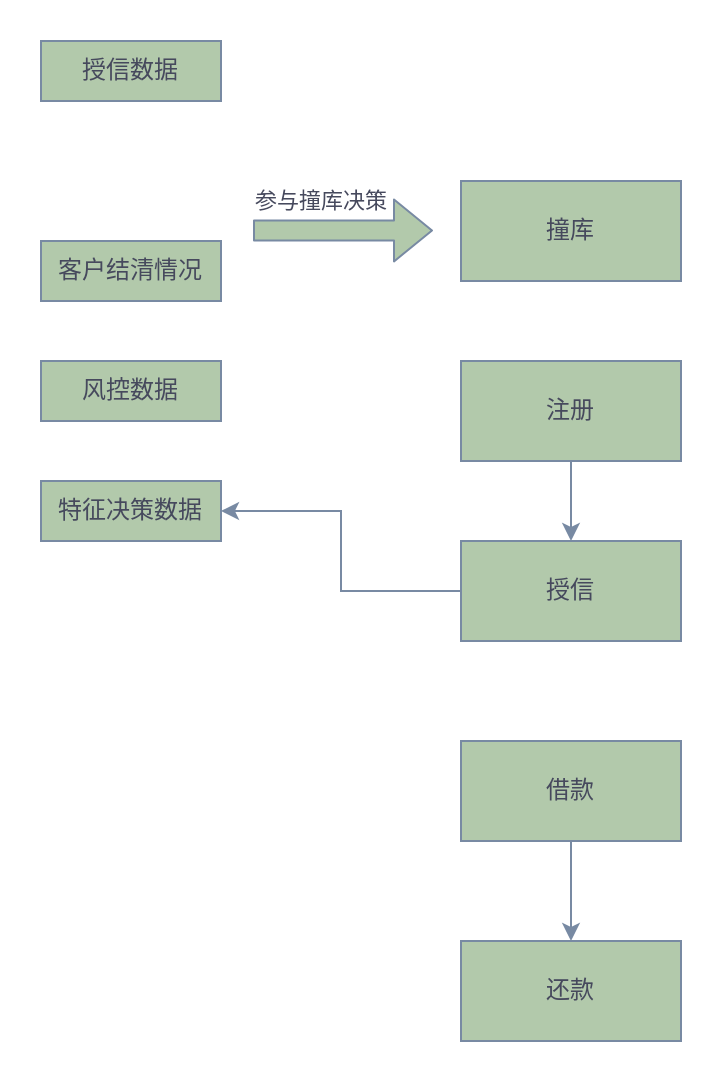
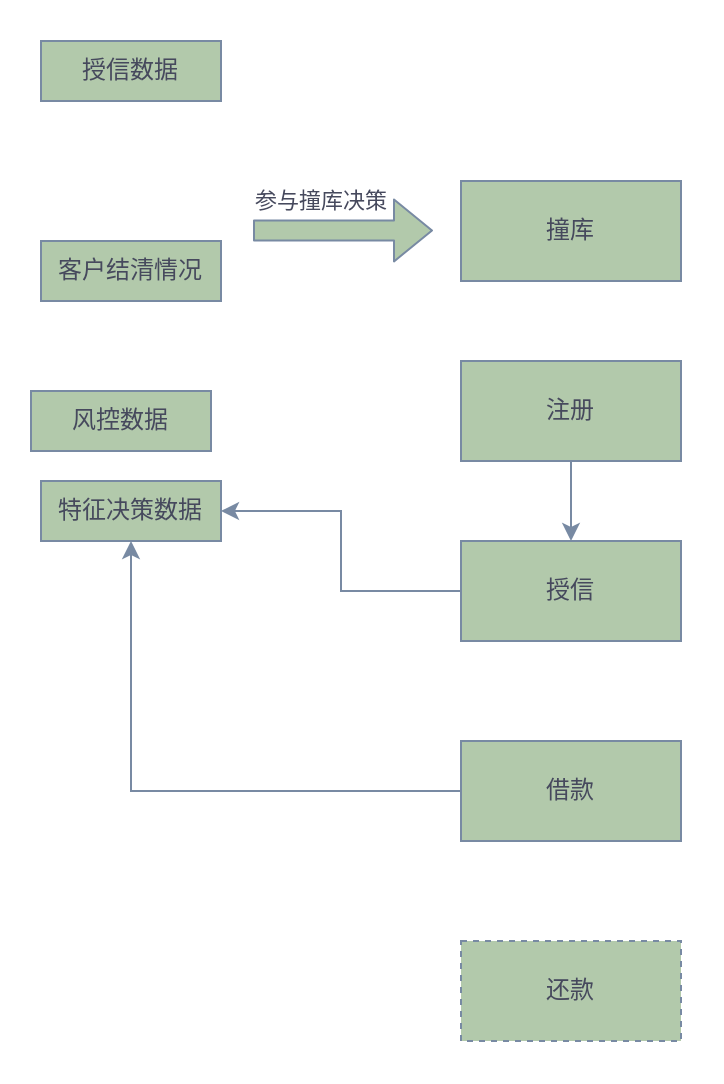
node "风控数据": moved (131, 391) -> (121, 421)
edge "借款" -> "还款": now "借款" -> "特征决策数据"
node "还款": style solid -> dashed
